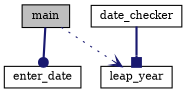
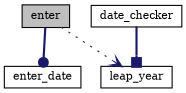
node "main": label "main" -> "enter"
